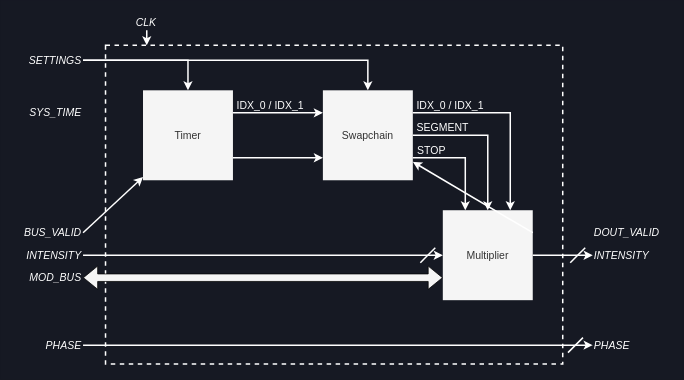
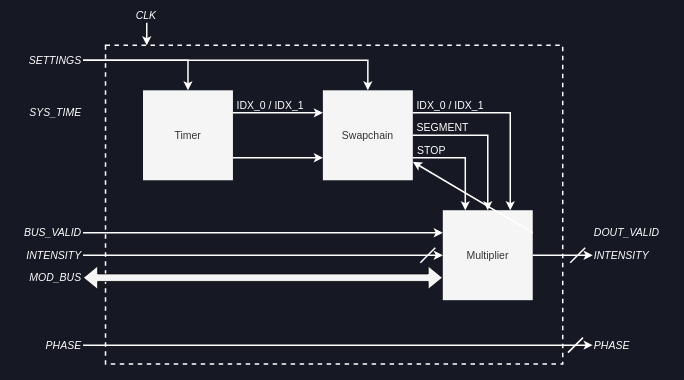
node "CLK": moved (147, 23) -> (147, 15)
edge "BUS_VALID" -> "Timer": now "BUS_VALID" -> "Multiplier"
